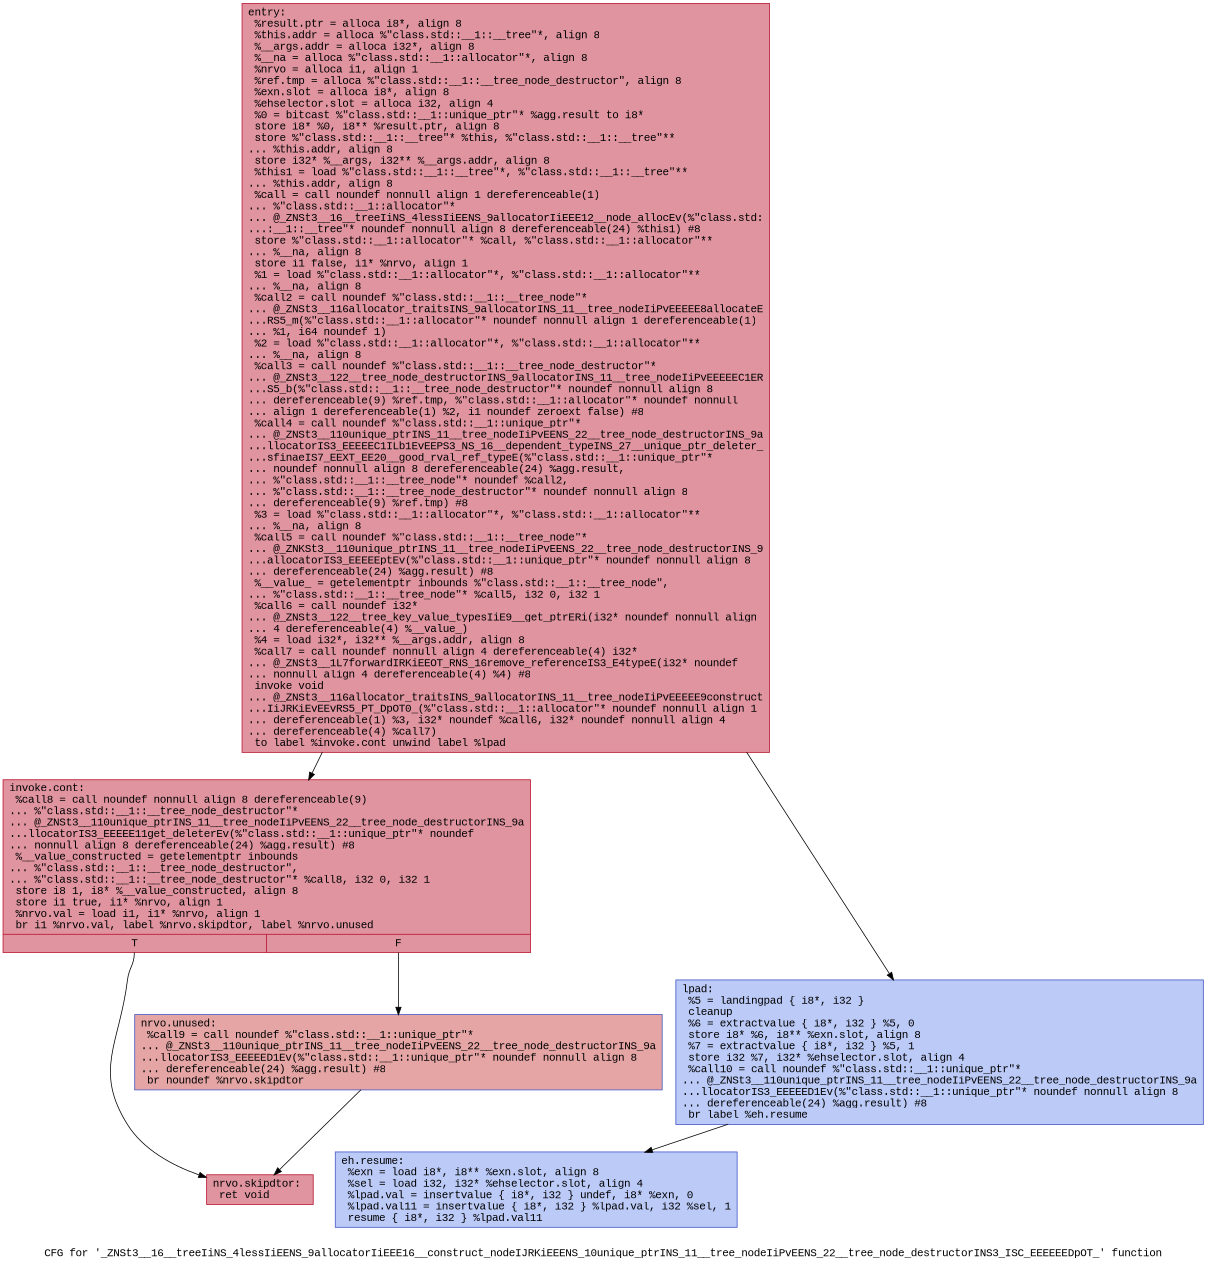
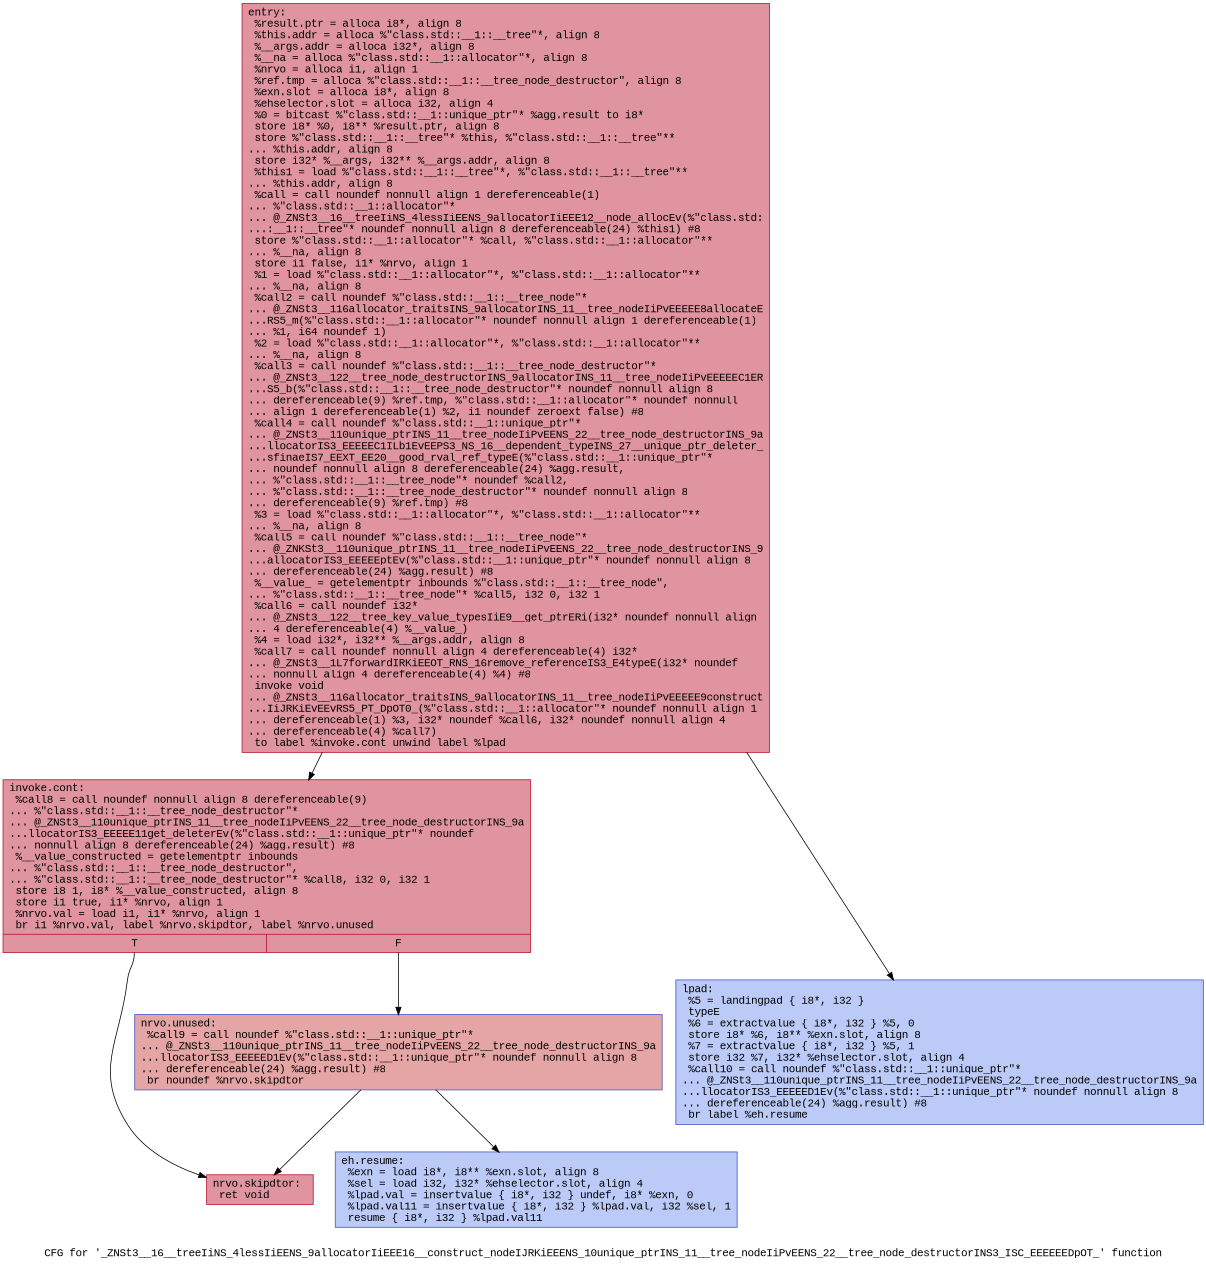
node "lpad:": text "cleanup" -> "typeE"
edge "lpad:" -> "eh.resume:": now "nrvo.unused:" -> "eh.resume:"
